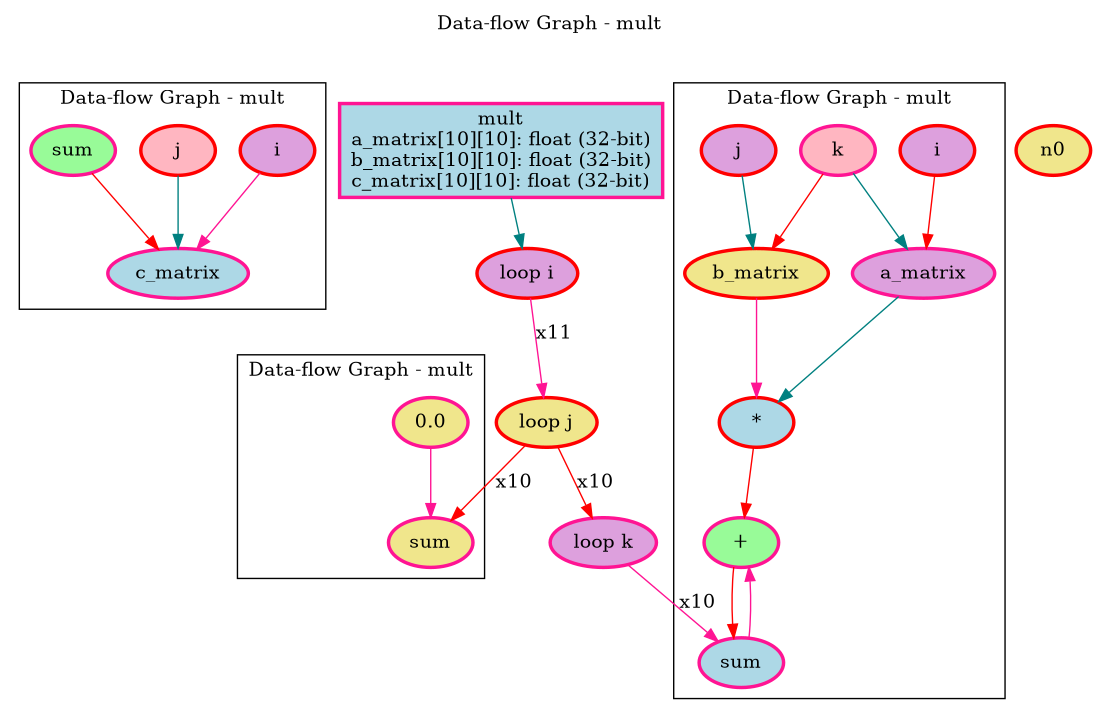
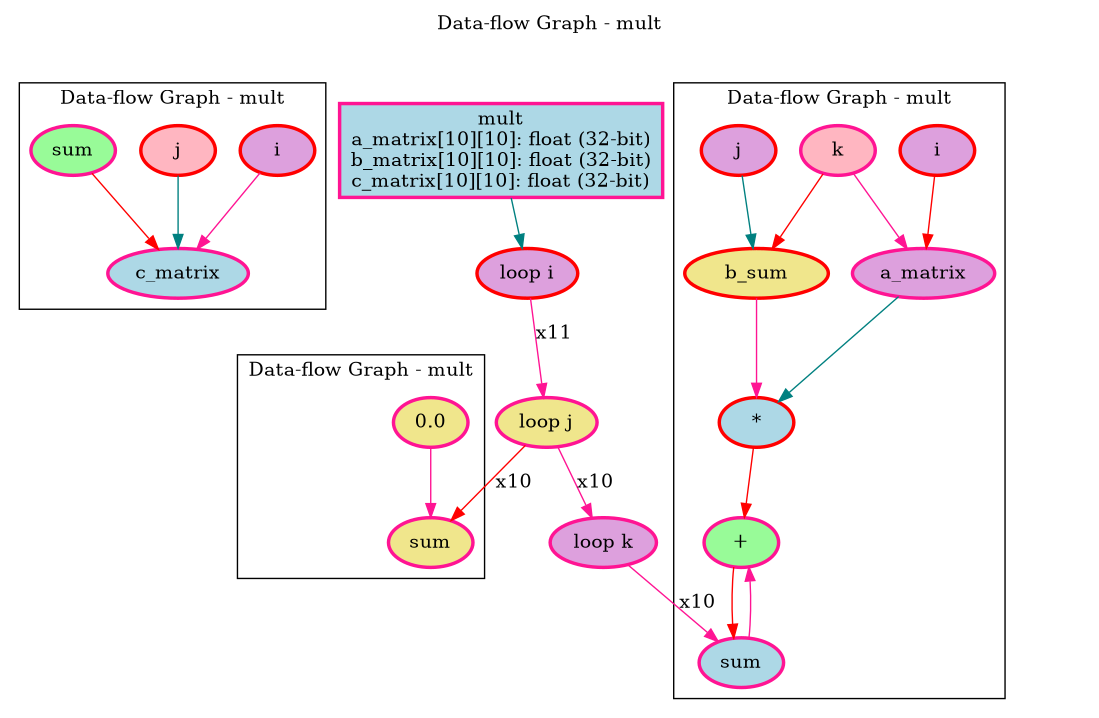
node "n0": removed
edge "k" -> "a_matrix": color teal -> deeppink
node "b_matrix": label "b_matrix" -> "b_sum"
node "loop j": color red -> deeppink
edge "loop j" -> "loop k": color red -> deeppink
